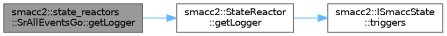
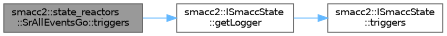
node "smacc2::state_reactors ::SrAllEventsGo::getLogger": label "smacc2::state_reactors ::SrAllEventsGo::getLogger" -> "smacc2::state_reactors ::SrAllEventsGo::triggers"
node "smacc2::StateReactor ::getLogger": label "smacc2::StateReactor ::getLogger" -> "smacc2::ISmaccState ::getLogger"
